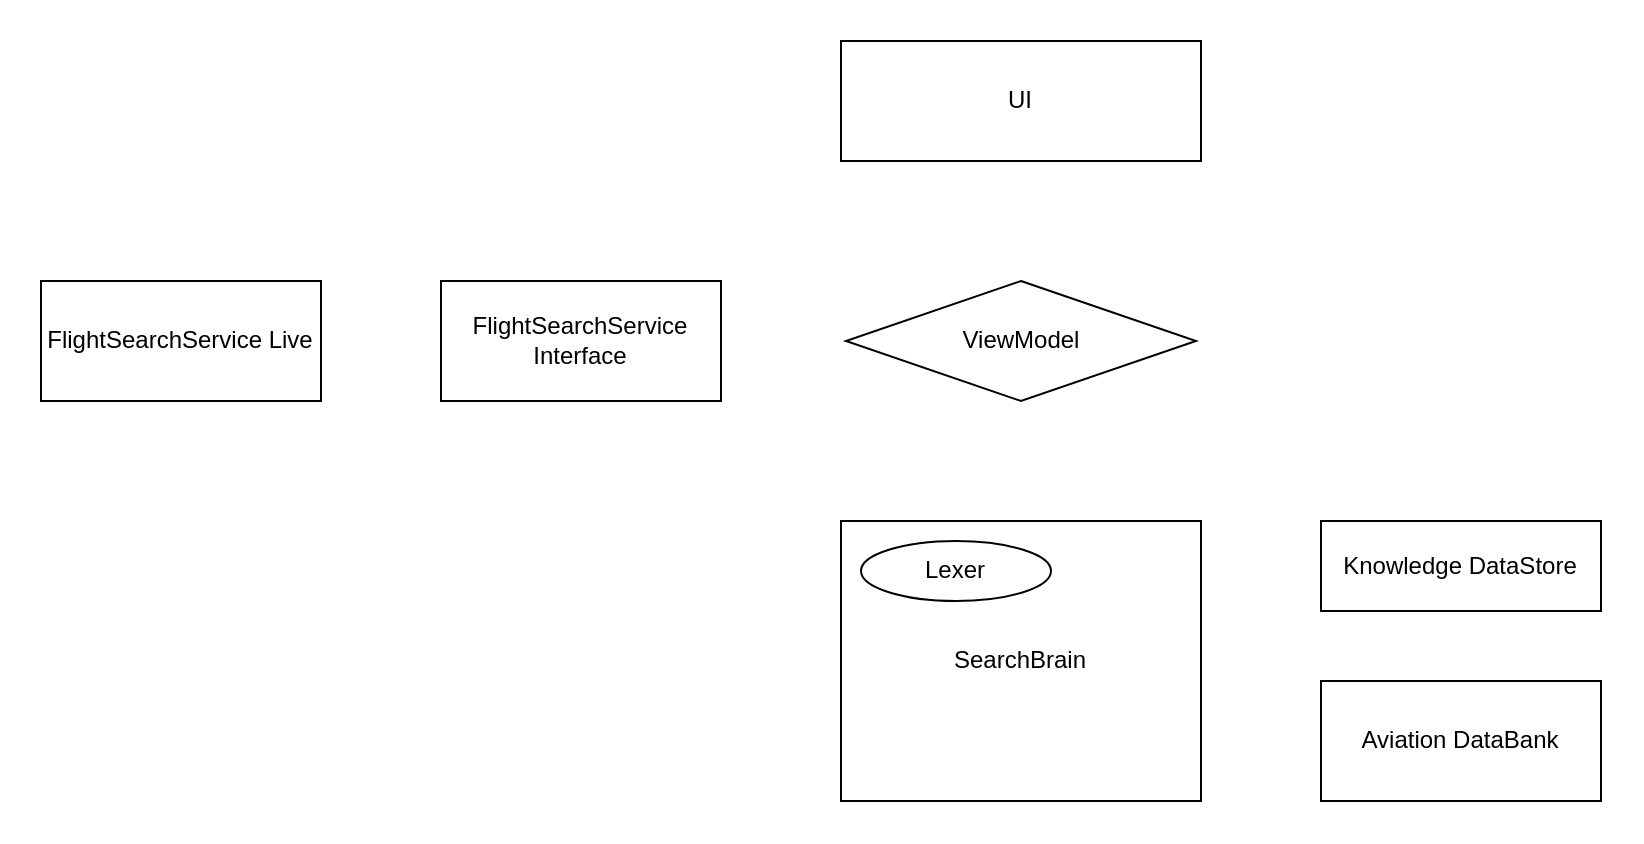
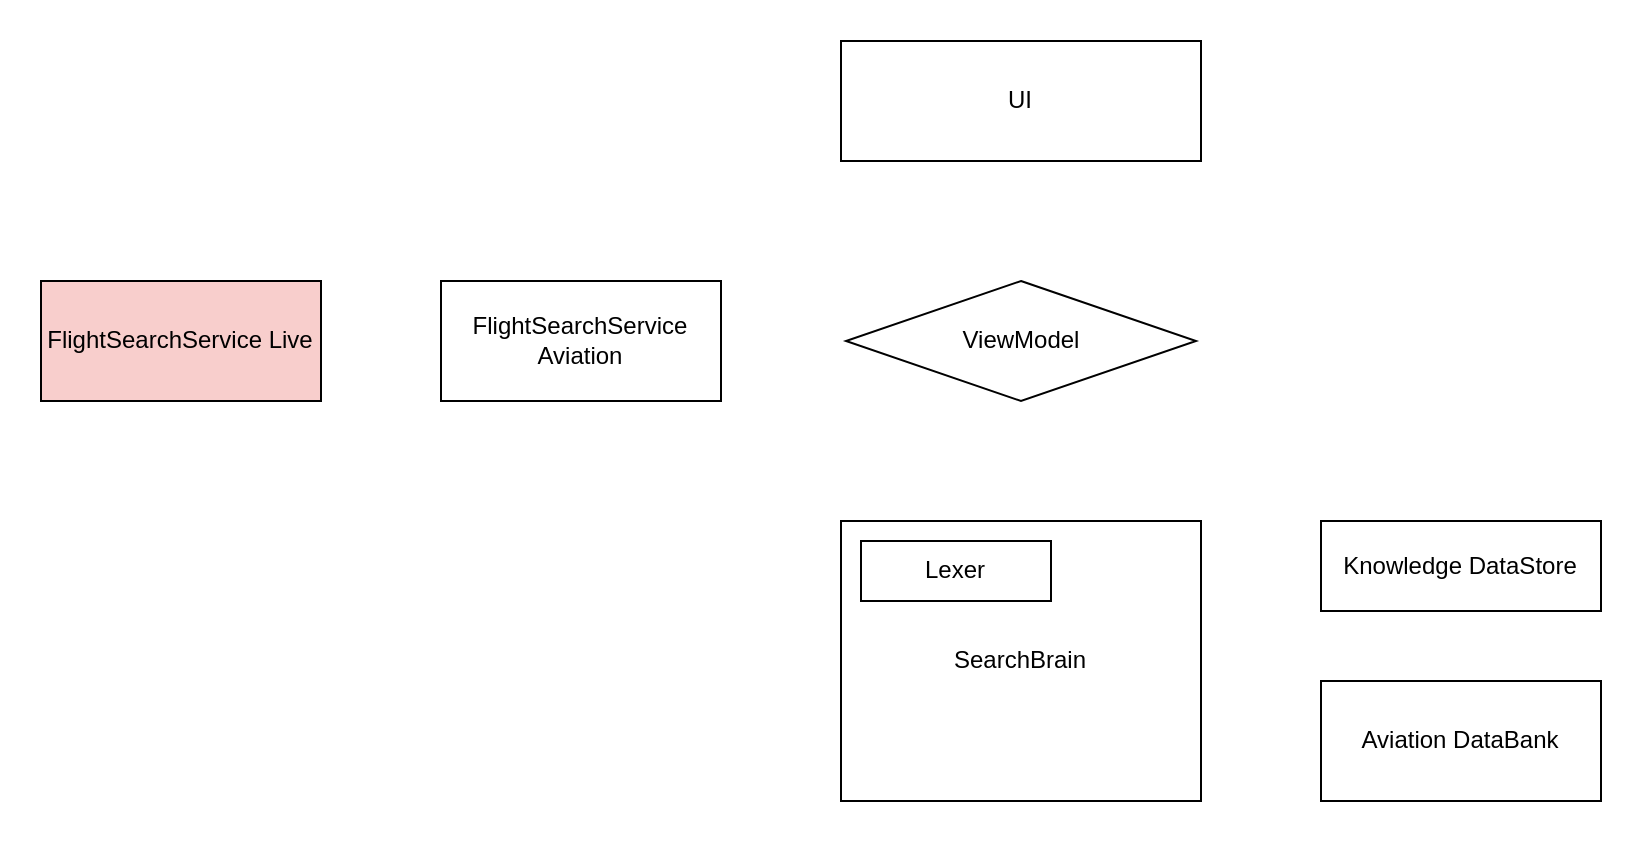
node "FlightSearchService Live": fillcolor #ffffff -> #f8cecc
node "FlightSearchService Interface": label "FlightSearchService Interface" -> "FlightSearchService Aviation"
node "Lexer": shape ellipse -> rectangle
